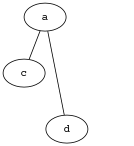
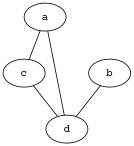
node "b": added
edge "c" -- "d": added
